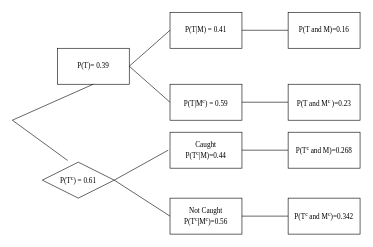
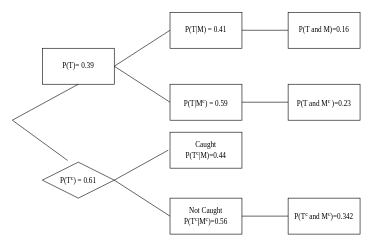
node "P(T)= 0.39": moved (93, 66) -> (78, 66)
edge "Caught P(Tc|M)=0.44" -- "P(Tc and M)=0.268": removed
node "P(Tc and M)=0.268": removed
